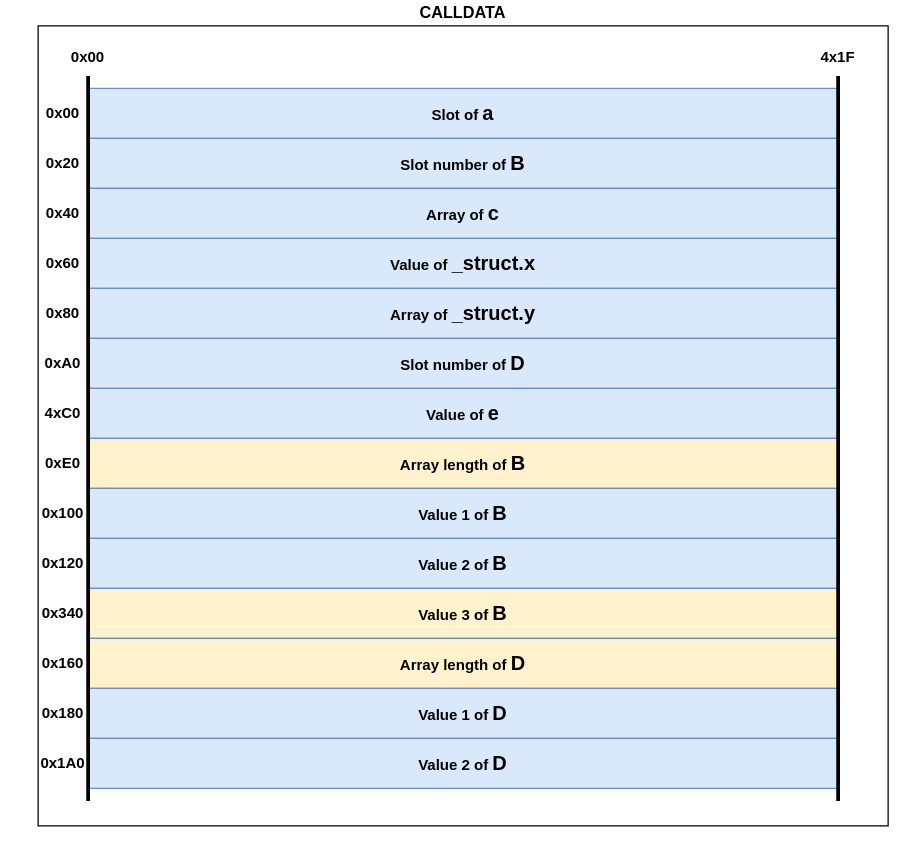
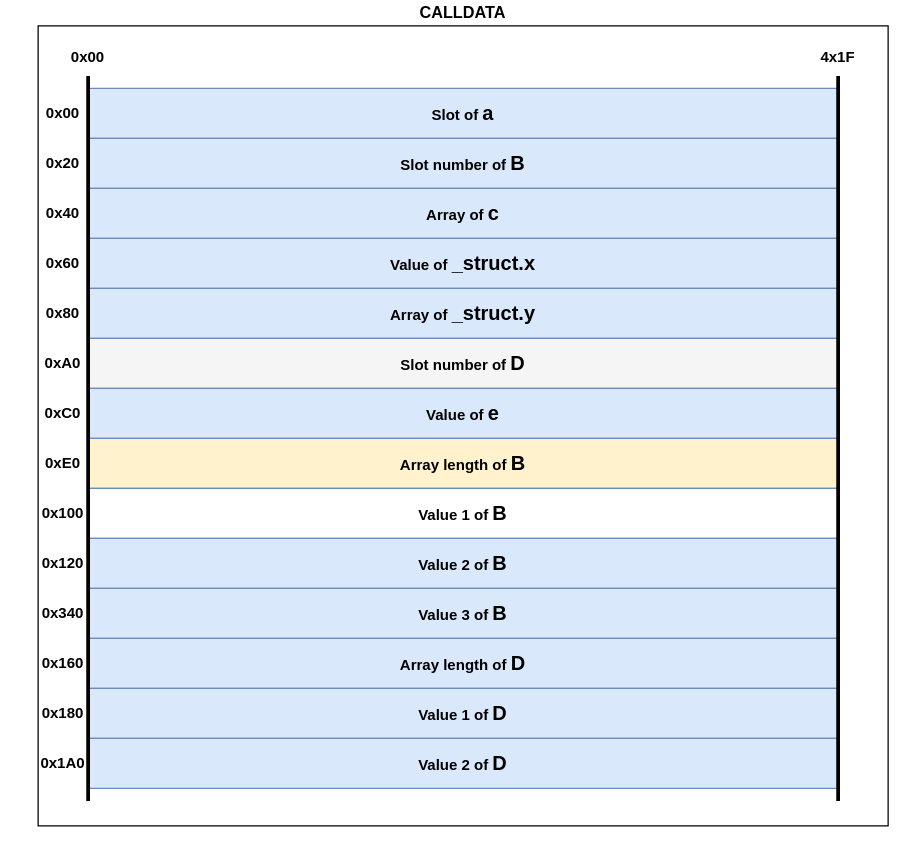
node "Slot number of D": fillcolor #dae8fc -> #f5f5f5
node "4xC0": label "4xC0" -> "0xC0"
node "Value 1 of B": fillcolor #dae8fc -> #ffffff
node "Value 3 of B": fillcolor #fff2cc -> #dae8fc
node "Array length of D": fillcolor #fff2cc -> #dae8fc
